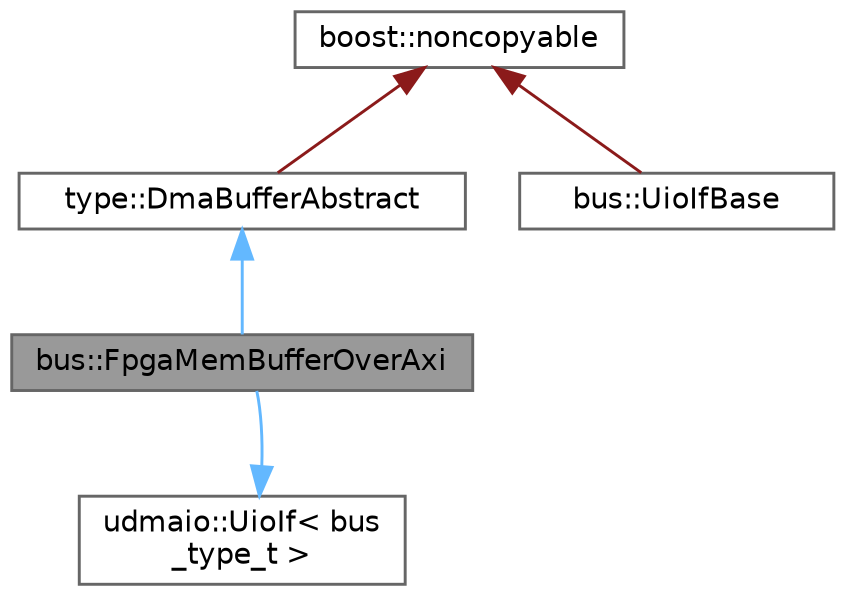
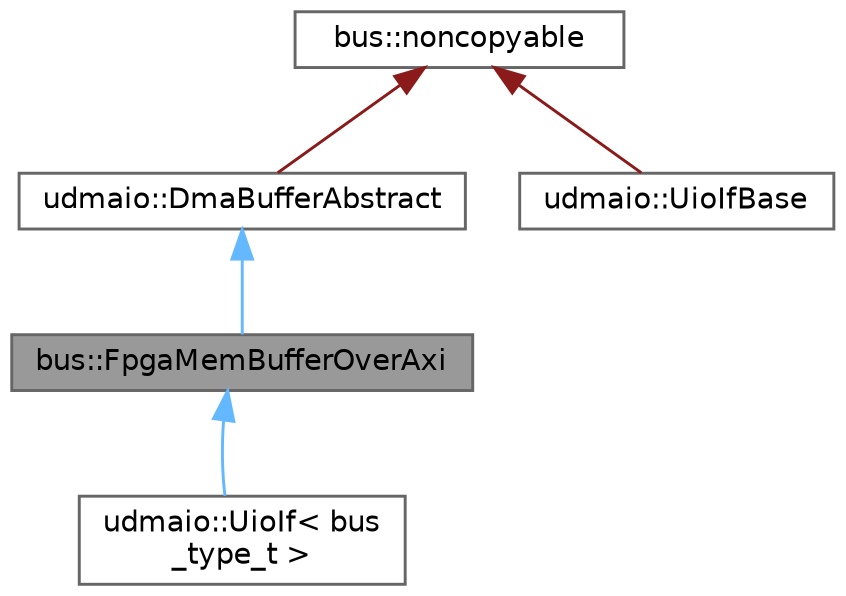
node "boost::noncopyable": label "boost::noncopyable" -> "bus::noncopyable"
node "type::DmaBufferAbstract": label "type::DmaBufferAbstract" -> "udmaio::DmaBufferAbstract"
node "bus::UioIfBase": label "bus::UioIfBase" -> "udmaio::UioIfBase"
edge "bus::FpgaMemBufferOverAxi" -> "udmaio::UioIf< bus _type_t >": reversed
